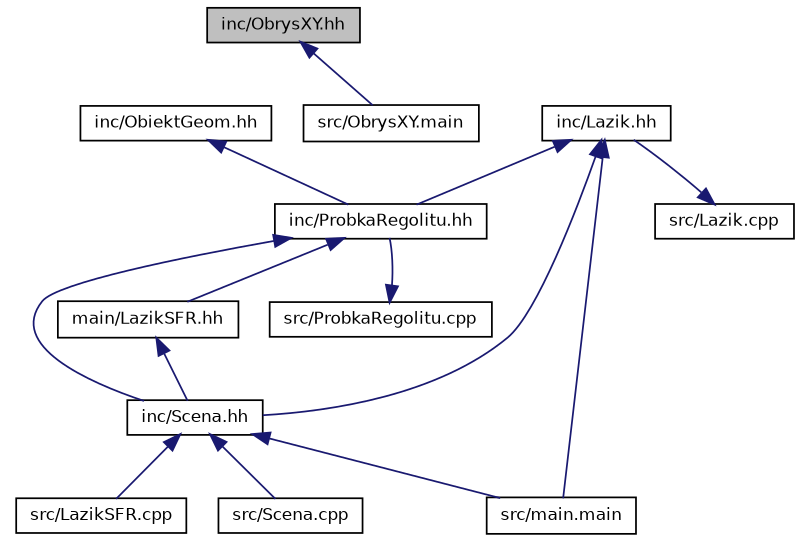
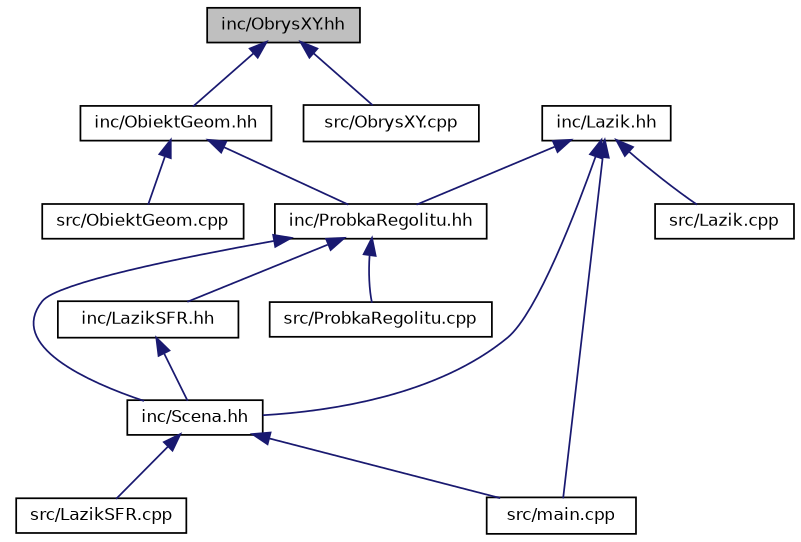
edge "inc/ObiektGeom.hh" -> "inc/ObrysXY.hh": added
node "src/ObrysXY.main": label "src/ObrysXY.main" -> "src/ObrysXY.cpp"
edge "inc/Lazik.hh" -> "src/Lazik.cpp": reversed
node "src/ObiektGeom.cpp": added
edge "inc/ProbkaRegolitu.hh" -> "src/ProbkaRegolitu.cpp": reversed
node "main/LazikSFR.hh": label "main/LazikSFR.hh" -> "inc/LazikSFR.hh"
node "src/Scena.cpp": removed
node "src/main.main": label "src/main.main" -> "src/main.cpp"
